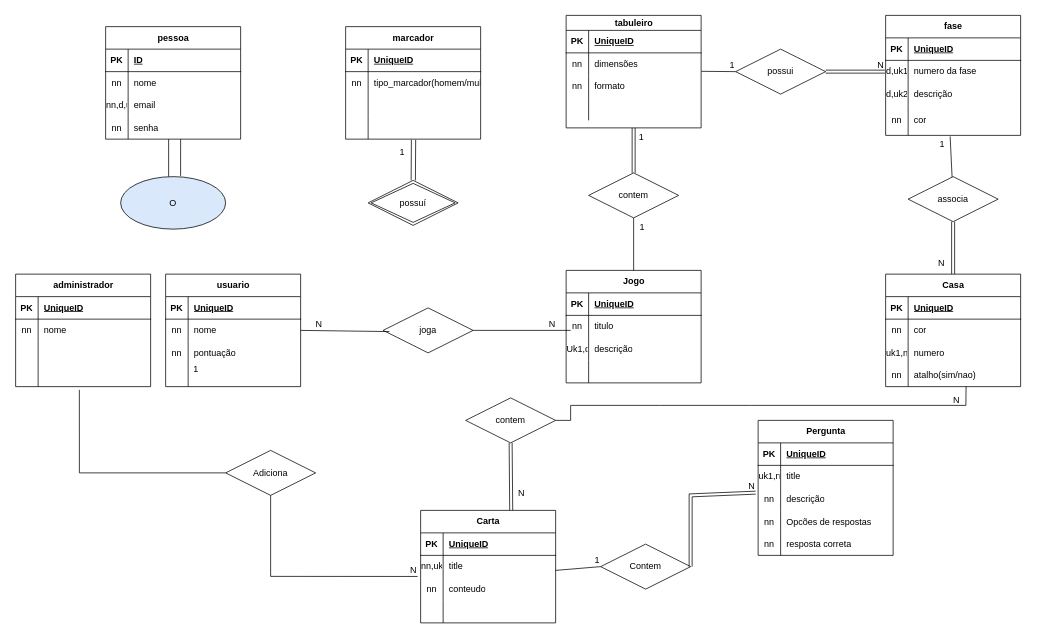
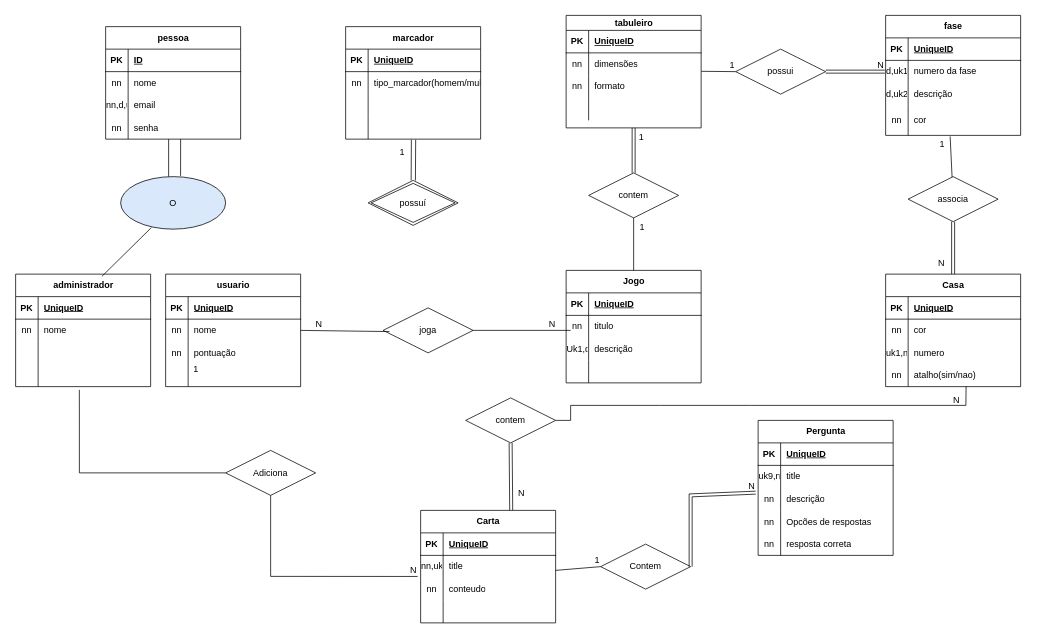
edge "O" -- "administrador": added
node "uk1,nn,d": label "uk1,nn,d" -> "uk9,nn,d"
